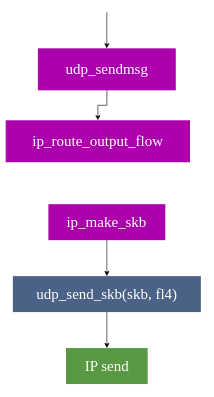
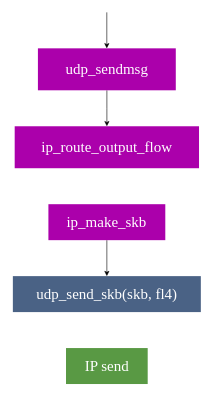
node "ip_route_output_flow": moved (98, 141) -> (107, 147)
edge "udp_send_skb(skb, fl4)" -> "IP send": removed
